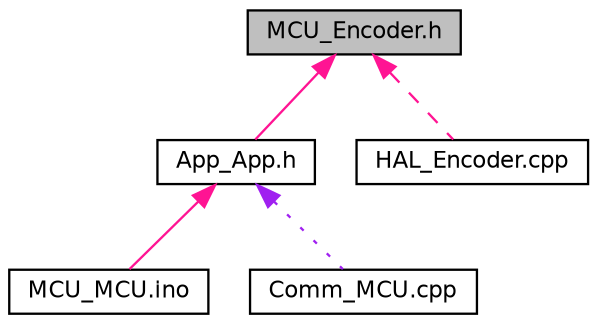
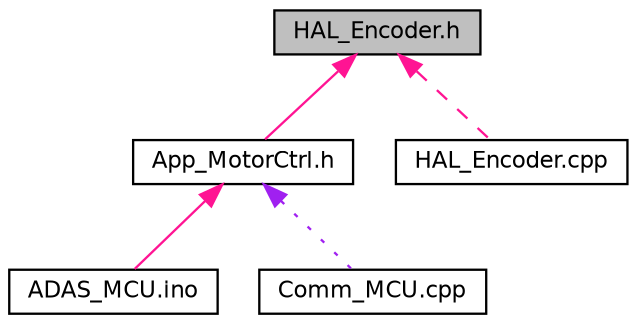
node "MCU_Encoder.h": label "MCU_Encoder.h" -> "HAL_Encoder.h"
node "App_App.h": label "App_App.h" -> "App_MotorCtrl.h"
node "MCU_MCU.ino": label "MCU_MCU.ino" -> "ADAS_MCU.ino"
